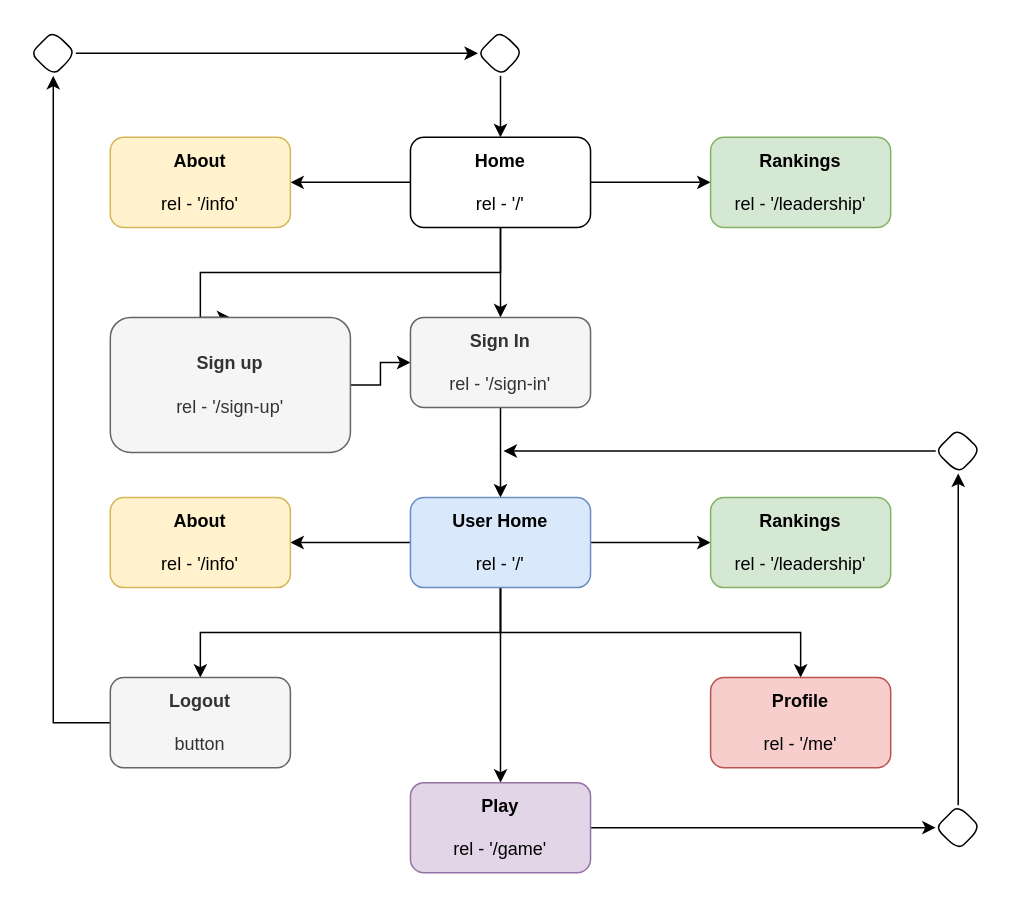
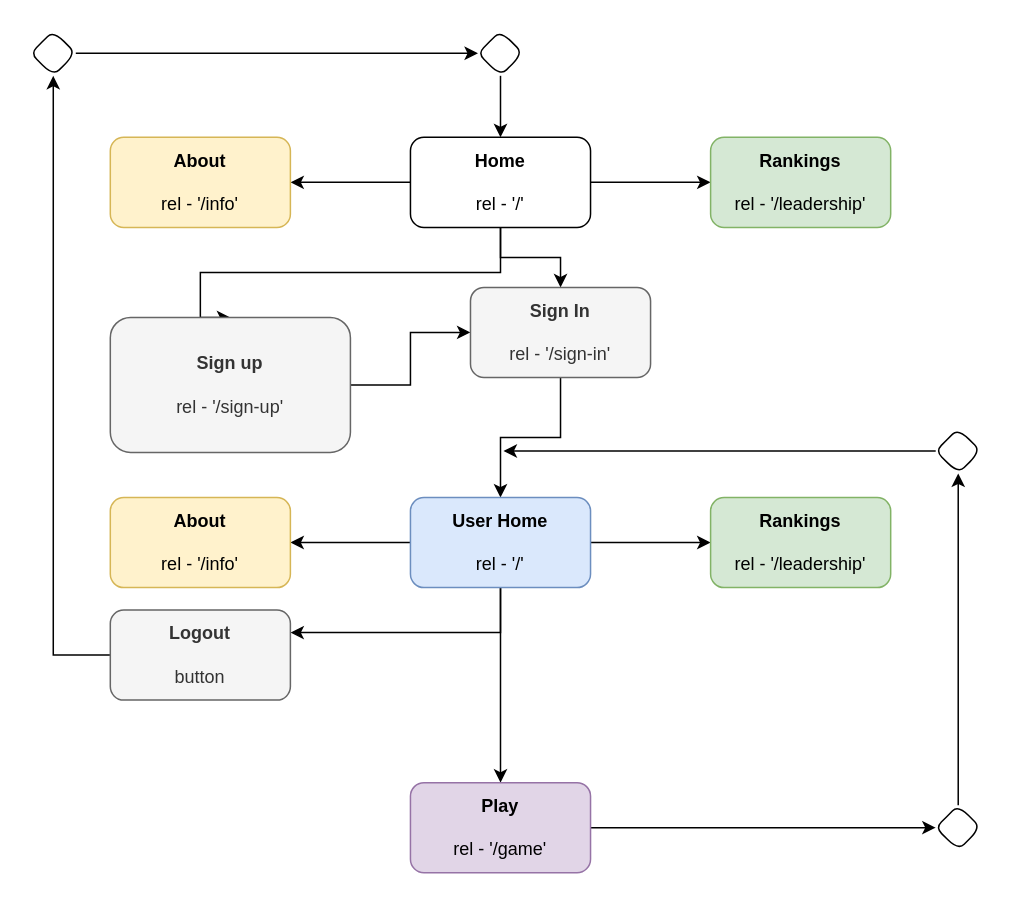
node "Sign In rel - '/sign-in'": moved (500, 362) -> (560, 332)
edge "User Home rel - '/'" -> "Profile rel - '/me'": removed
node "Logout button": moved (200, 722) -> (200, 655)
node "Profile rel - '/me'": removed
